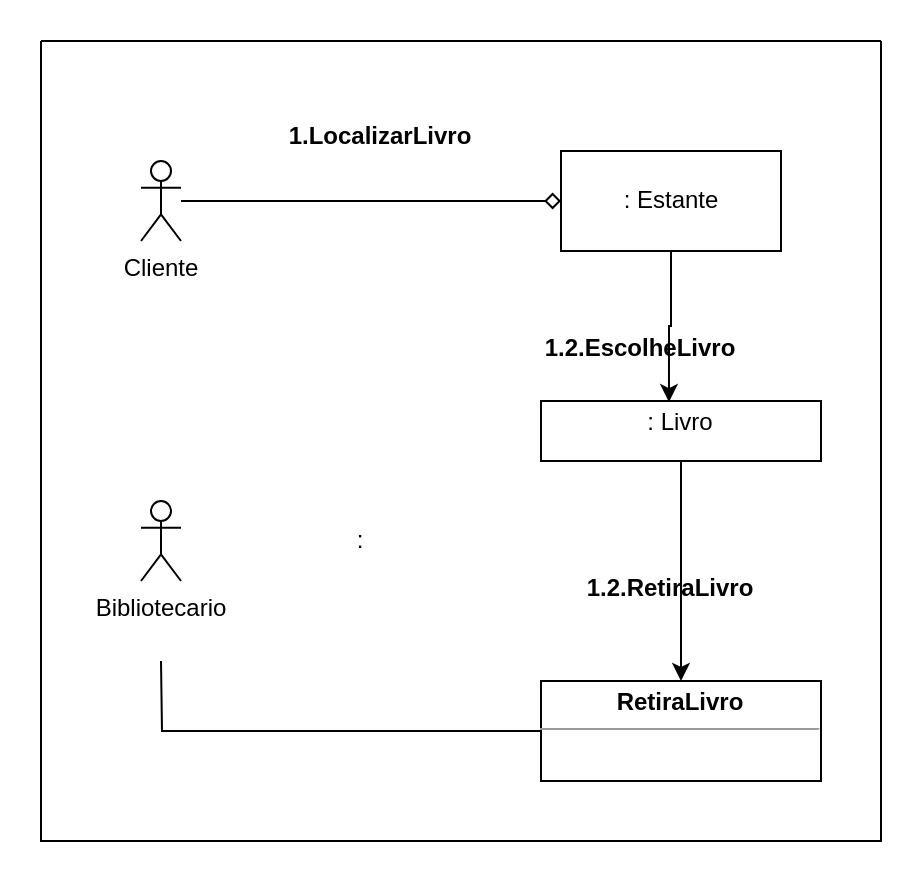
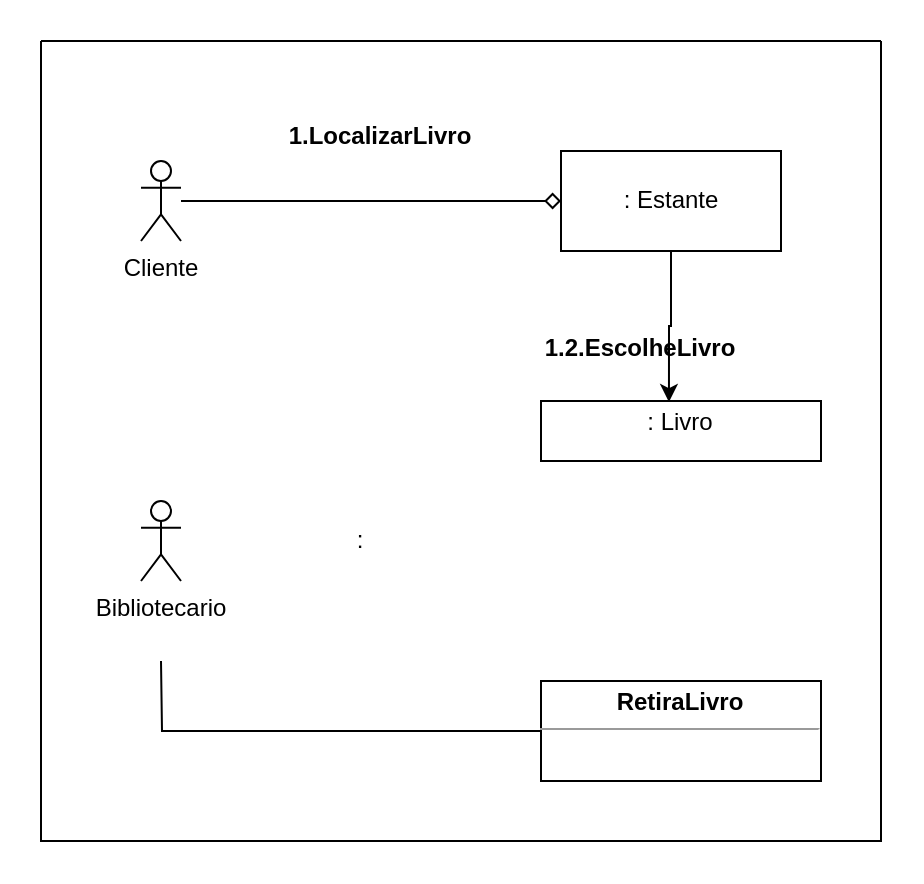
edge ": Livro" -> "RetiraLivro": removed
node "1.2.RetiraLivro": removed
